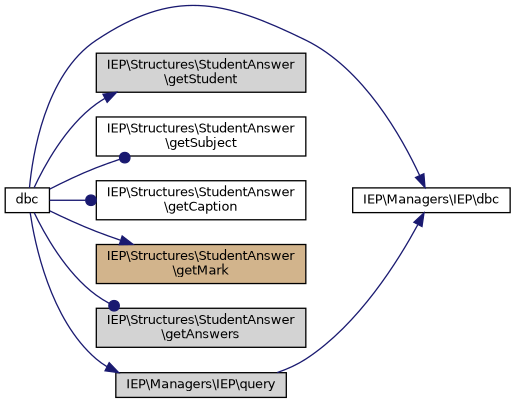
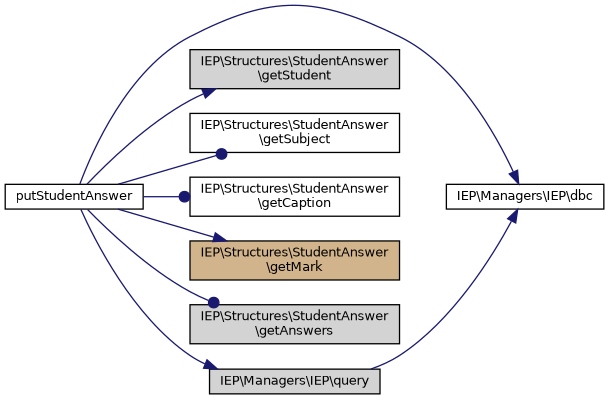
node "dbc": label "dbc" -> "putStudentAnswer"
